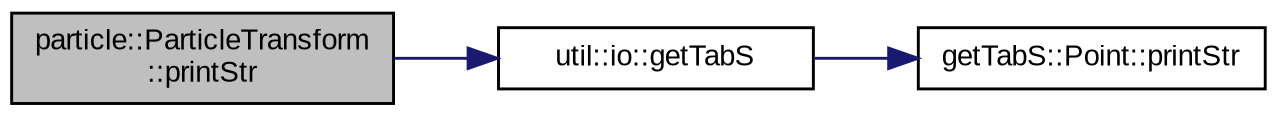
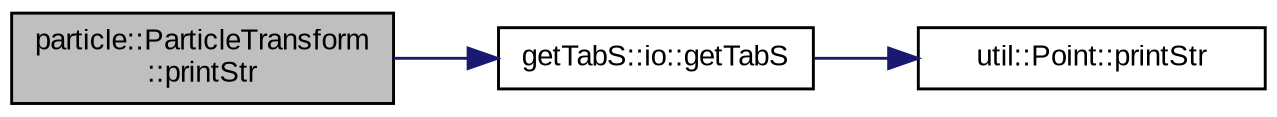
node "util::io::getTabS": label "util::io::getTabS" -> "getTabS::io::getTabS"
node "getTabS::Point::printStr": label "getTabS::Point::printStr" -> "util::Point::printStr"
